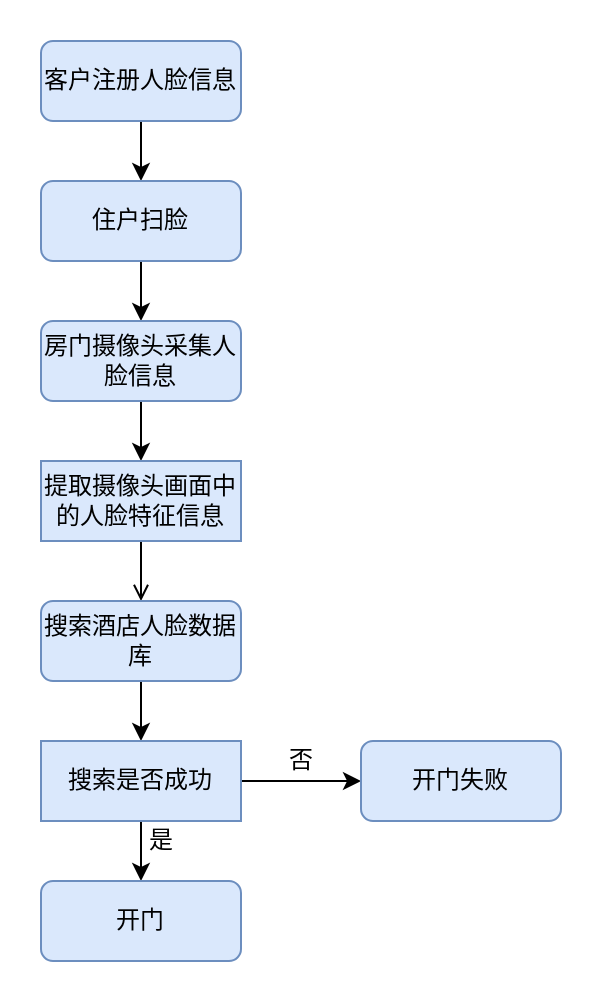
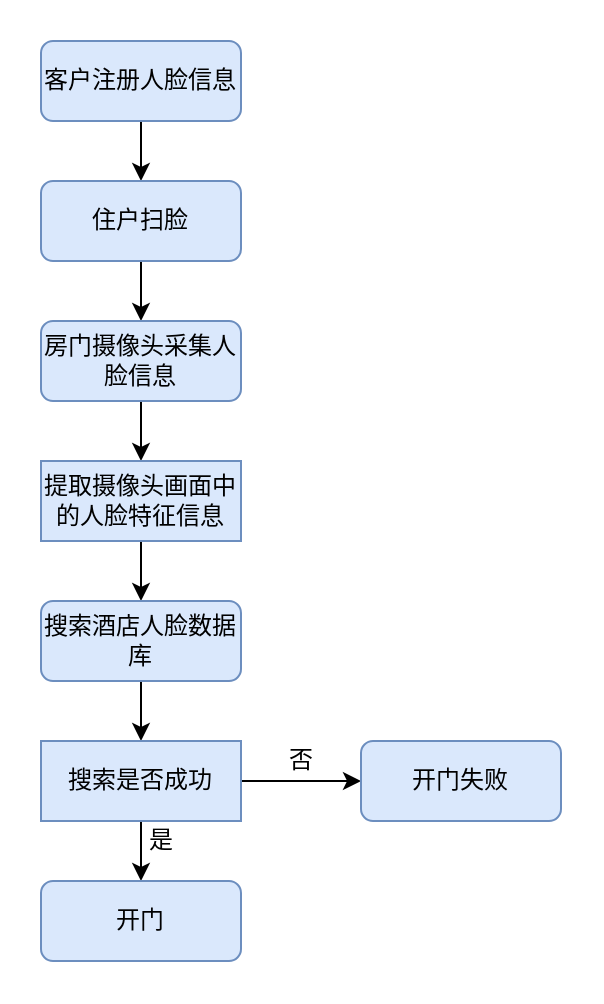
edge "提取摄像头画面中的人脸特征信息" -> "搜索酒店人脸数据库": arrowhead open -> classic
